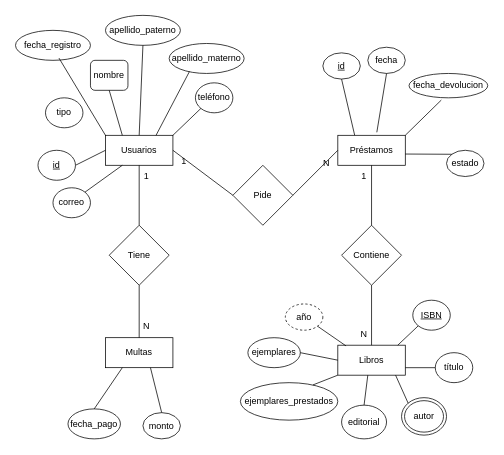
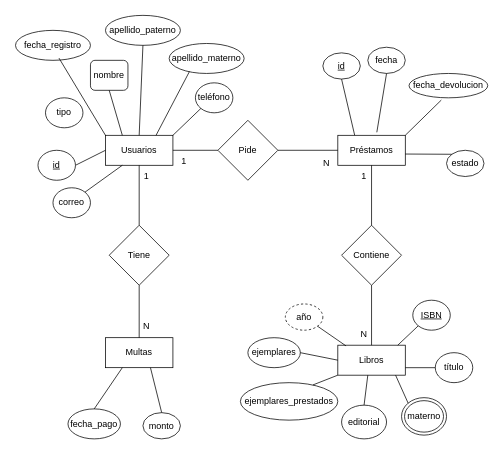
node "Pide": moved (263, 195) -> (248, 150)
node "autor": label "autor" -> "materno"
